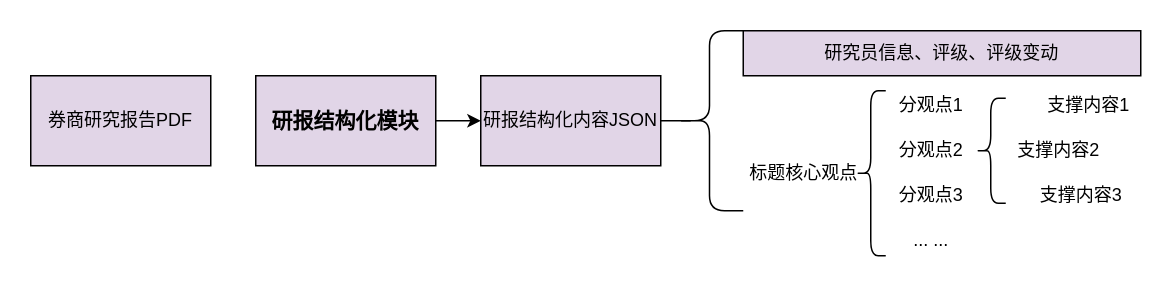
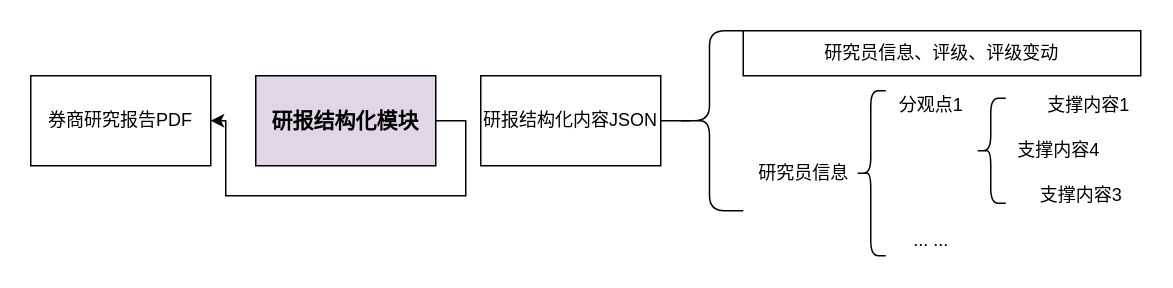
node "研究员信息、评级、评级变动": fillcolor #e1d5e7 -> #ffffff
node "券商研究报告PDF": fillcolor #e1d5e7 -> #ffffff
edge "研报结构化模块" -> "研报结构化内容JSON": now "研报结构化模块" -> "券商研究报告PDF"
node "研报结构化内容JSON": fillcolor #e1d5e7 -> #ffffff
node "分观点2": removed
node "支撑内容2": label "支撑内容2" -> "支撑内容4"
node "标题核心观点": label "标题核心观点" -> "研究员信息"
node "分观点3": removed
